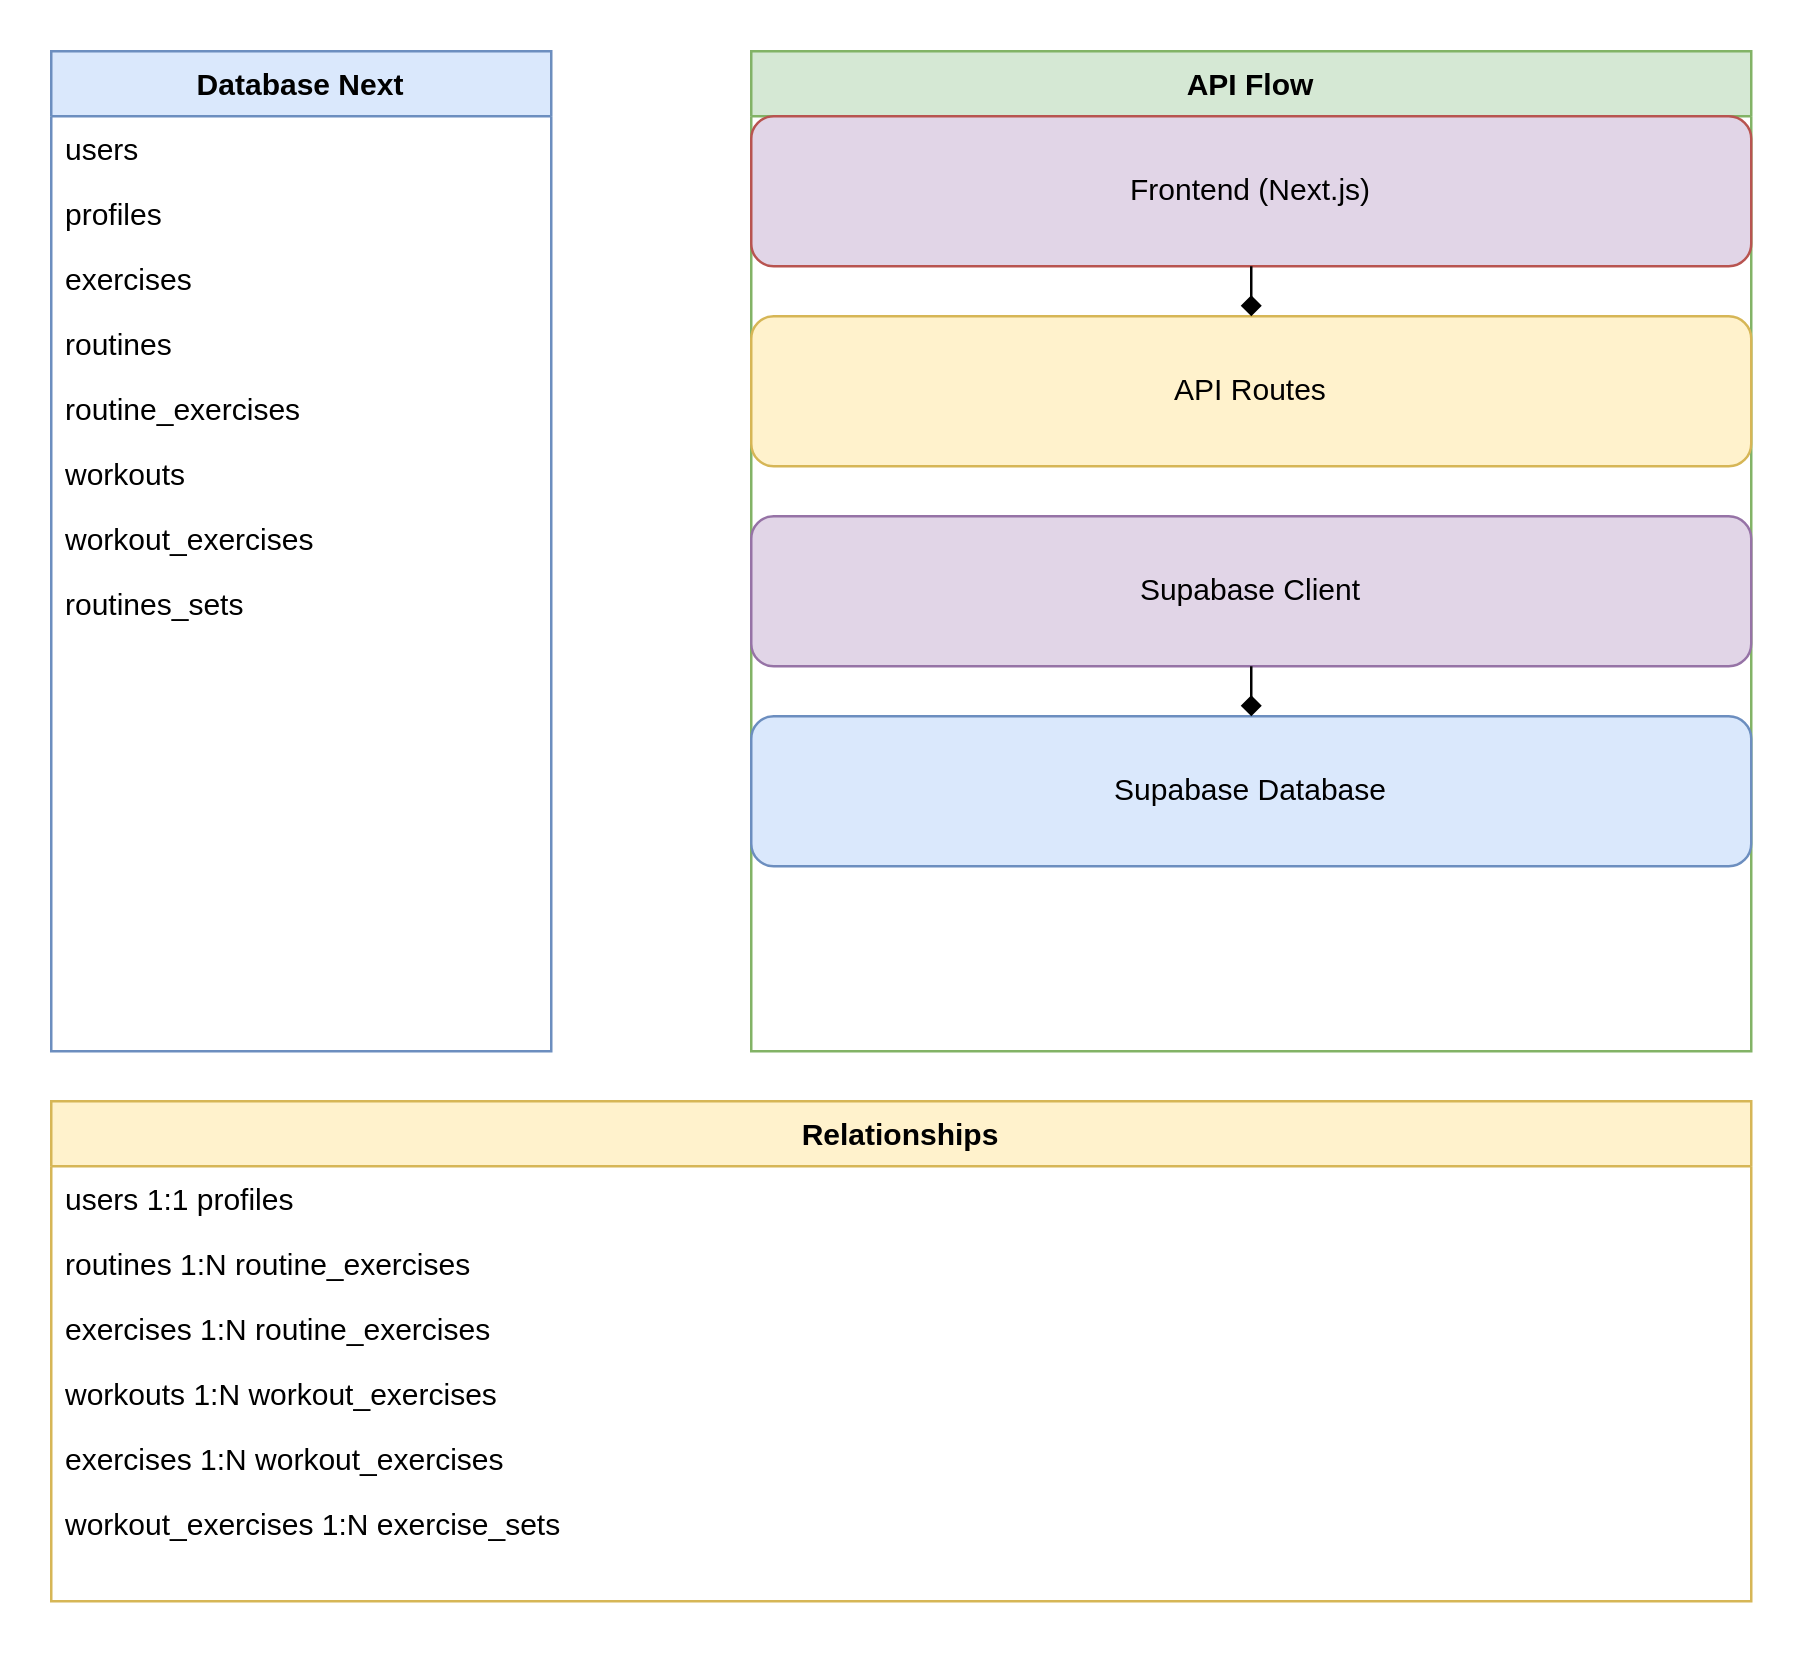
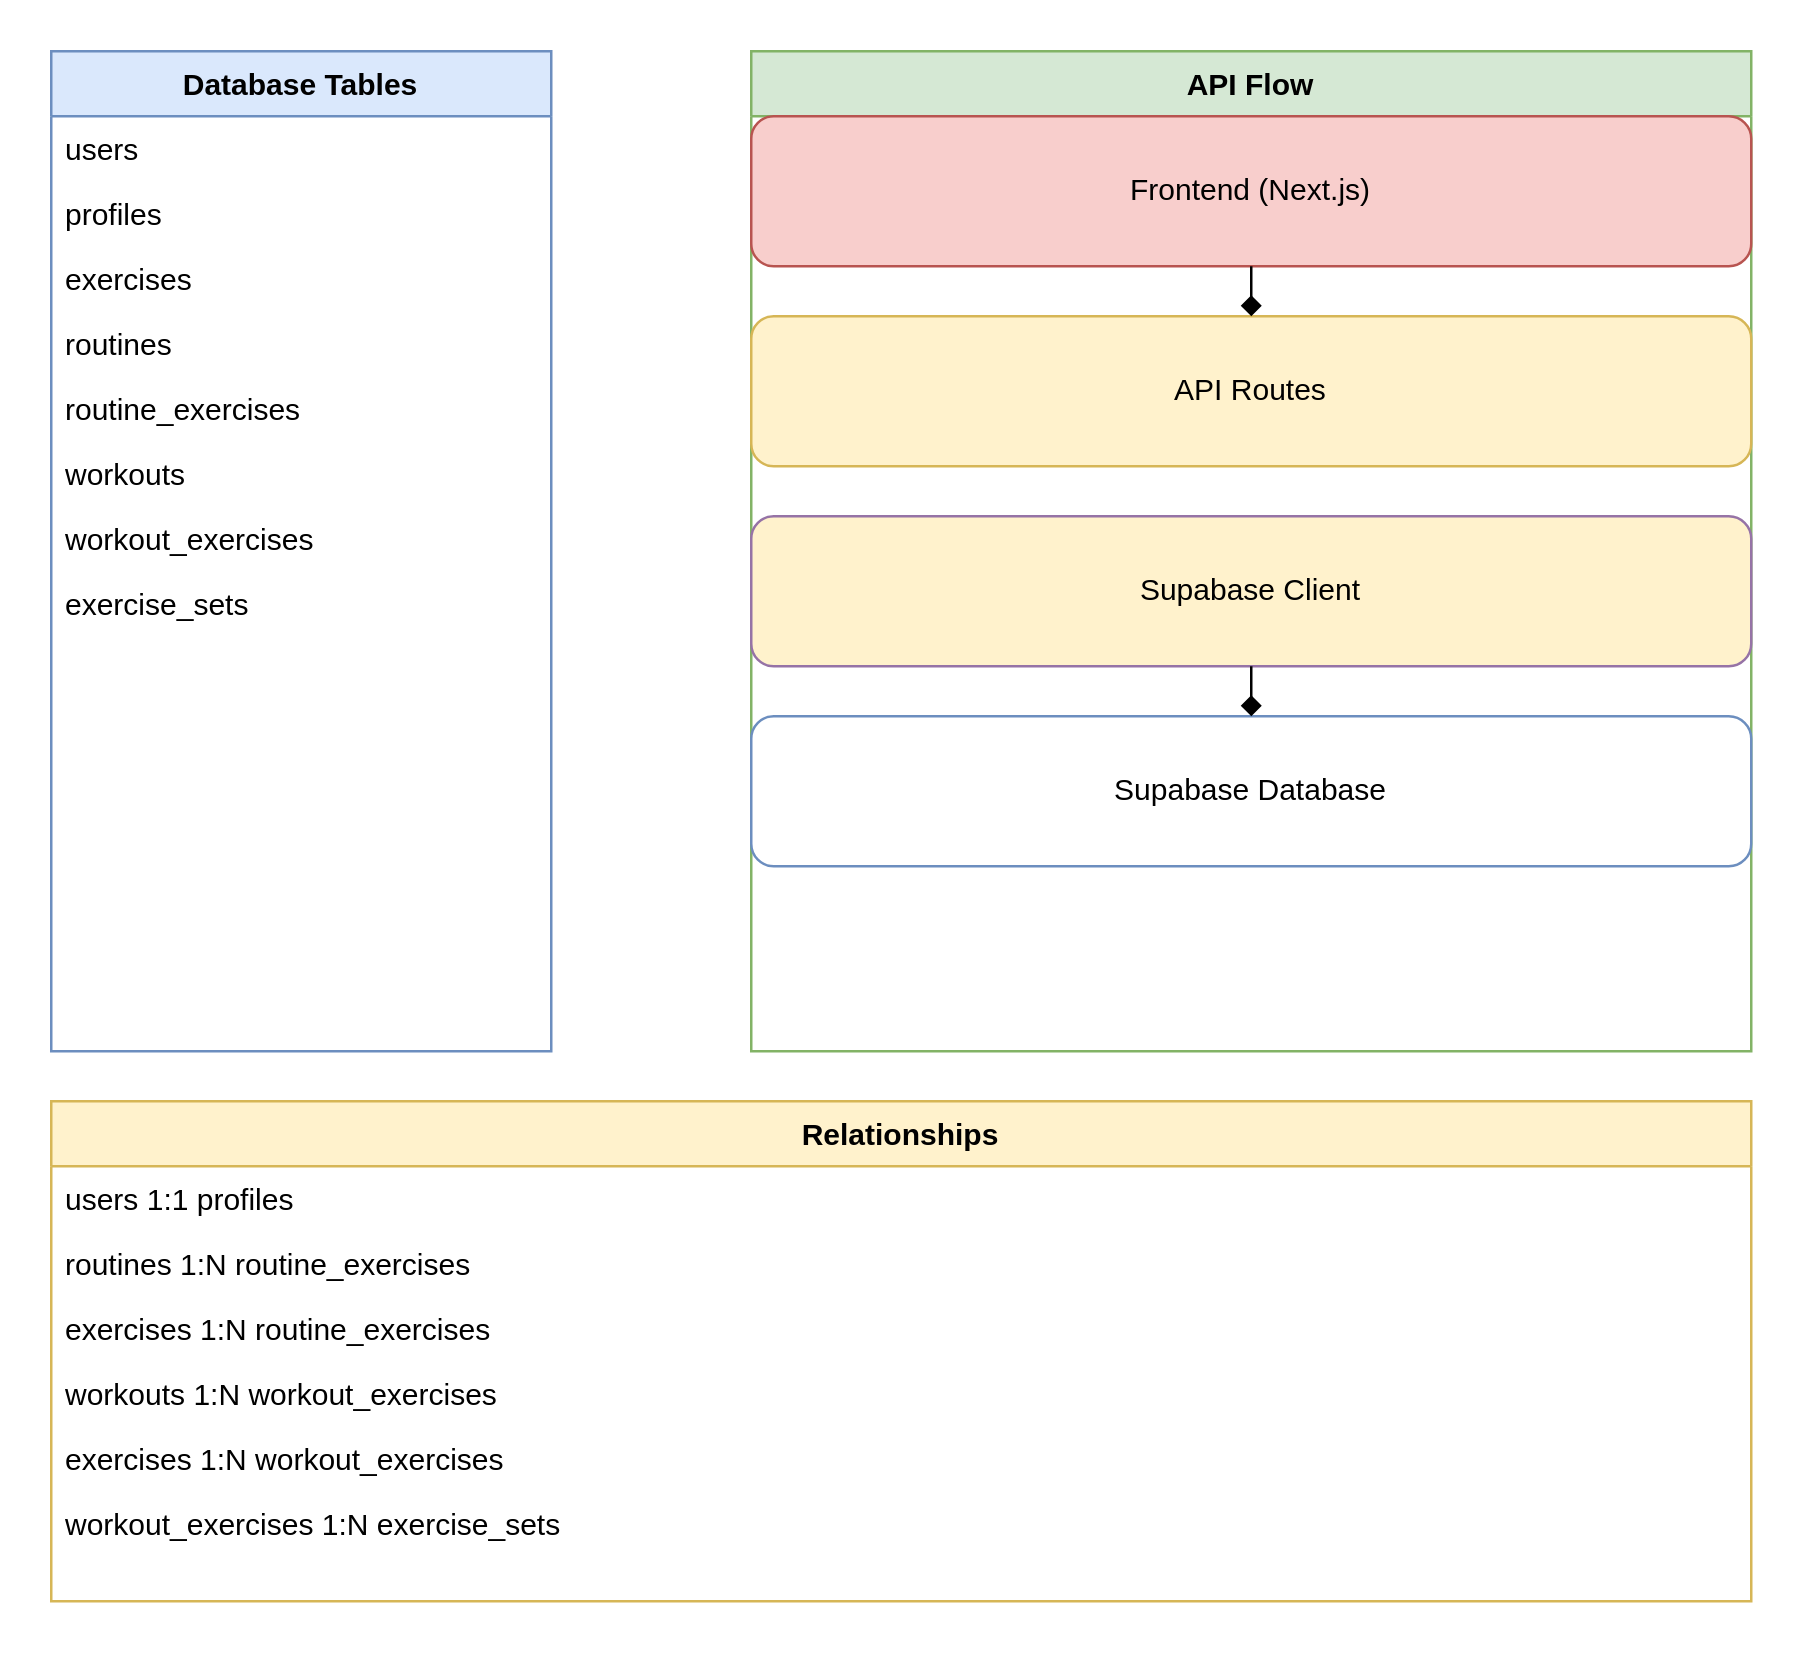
node "Database Next": label "Database Next" -> "Database Tables"
node "Frontend (Next.js)": fillcolor #e1d5e7 -> #f8cecc
node "Supabase Client": fillcolor #e1d5e7 -> #fff2cc
node "routines_sets": label "routines_sets" -> "exercise_sets"
node "Supabase Database": fillcolor #dae8fc -> #ffffff
